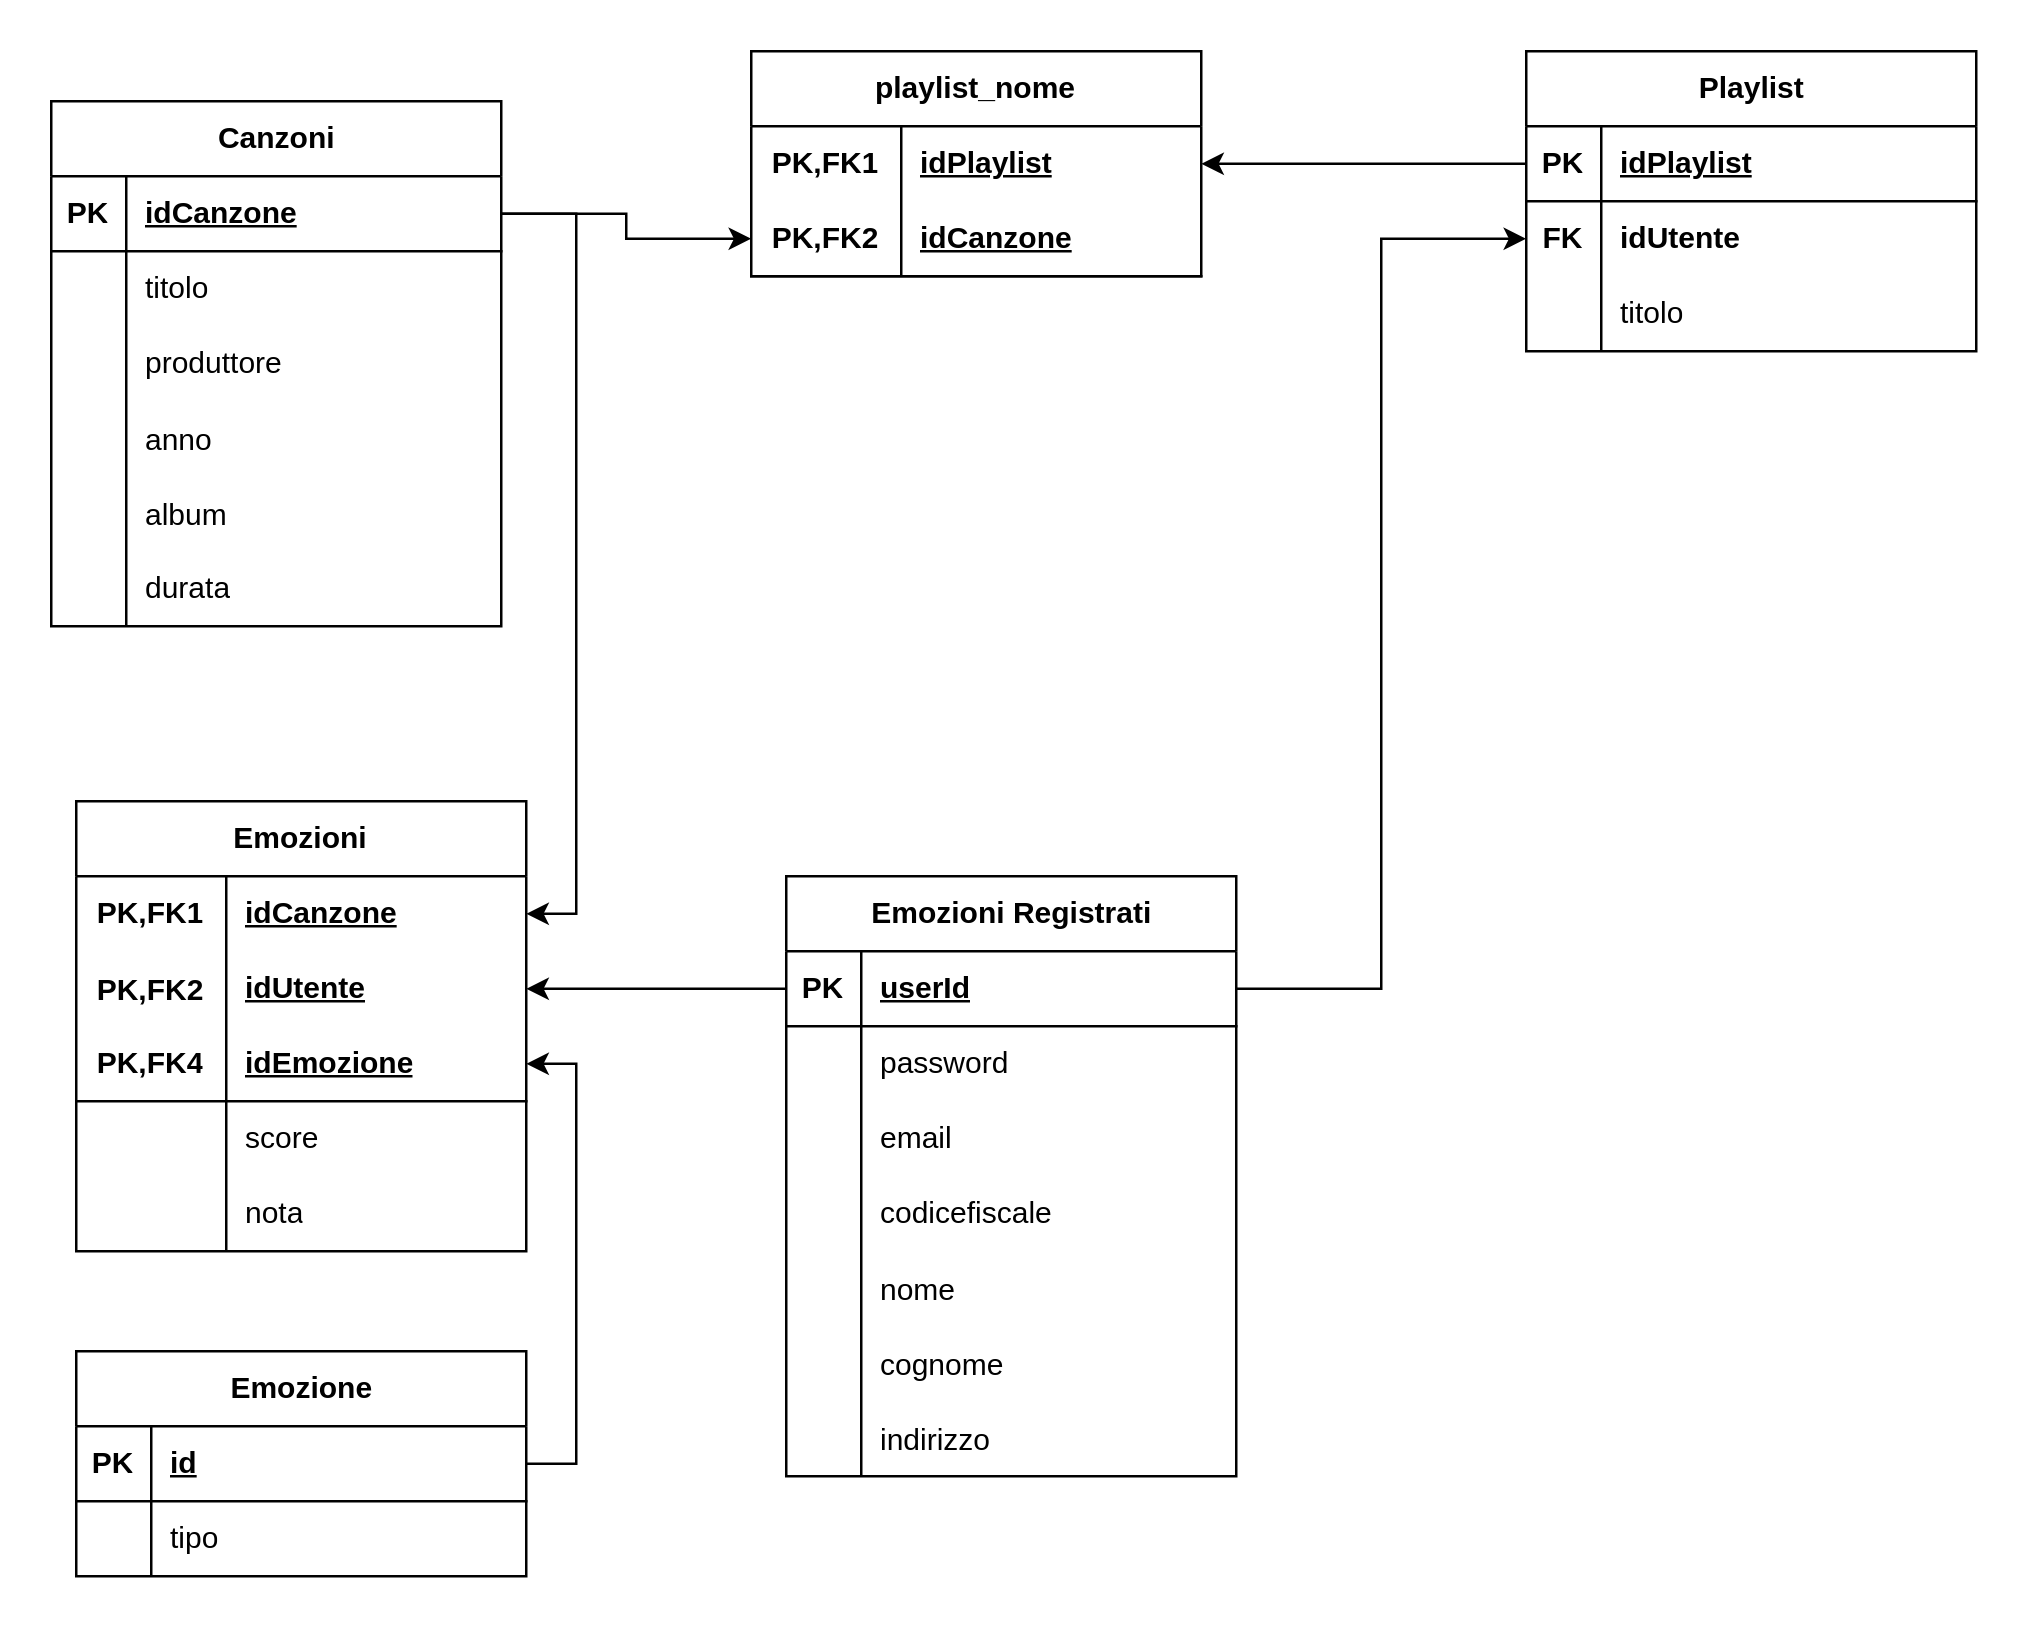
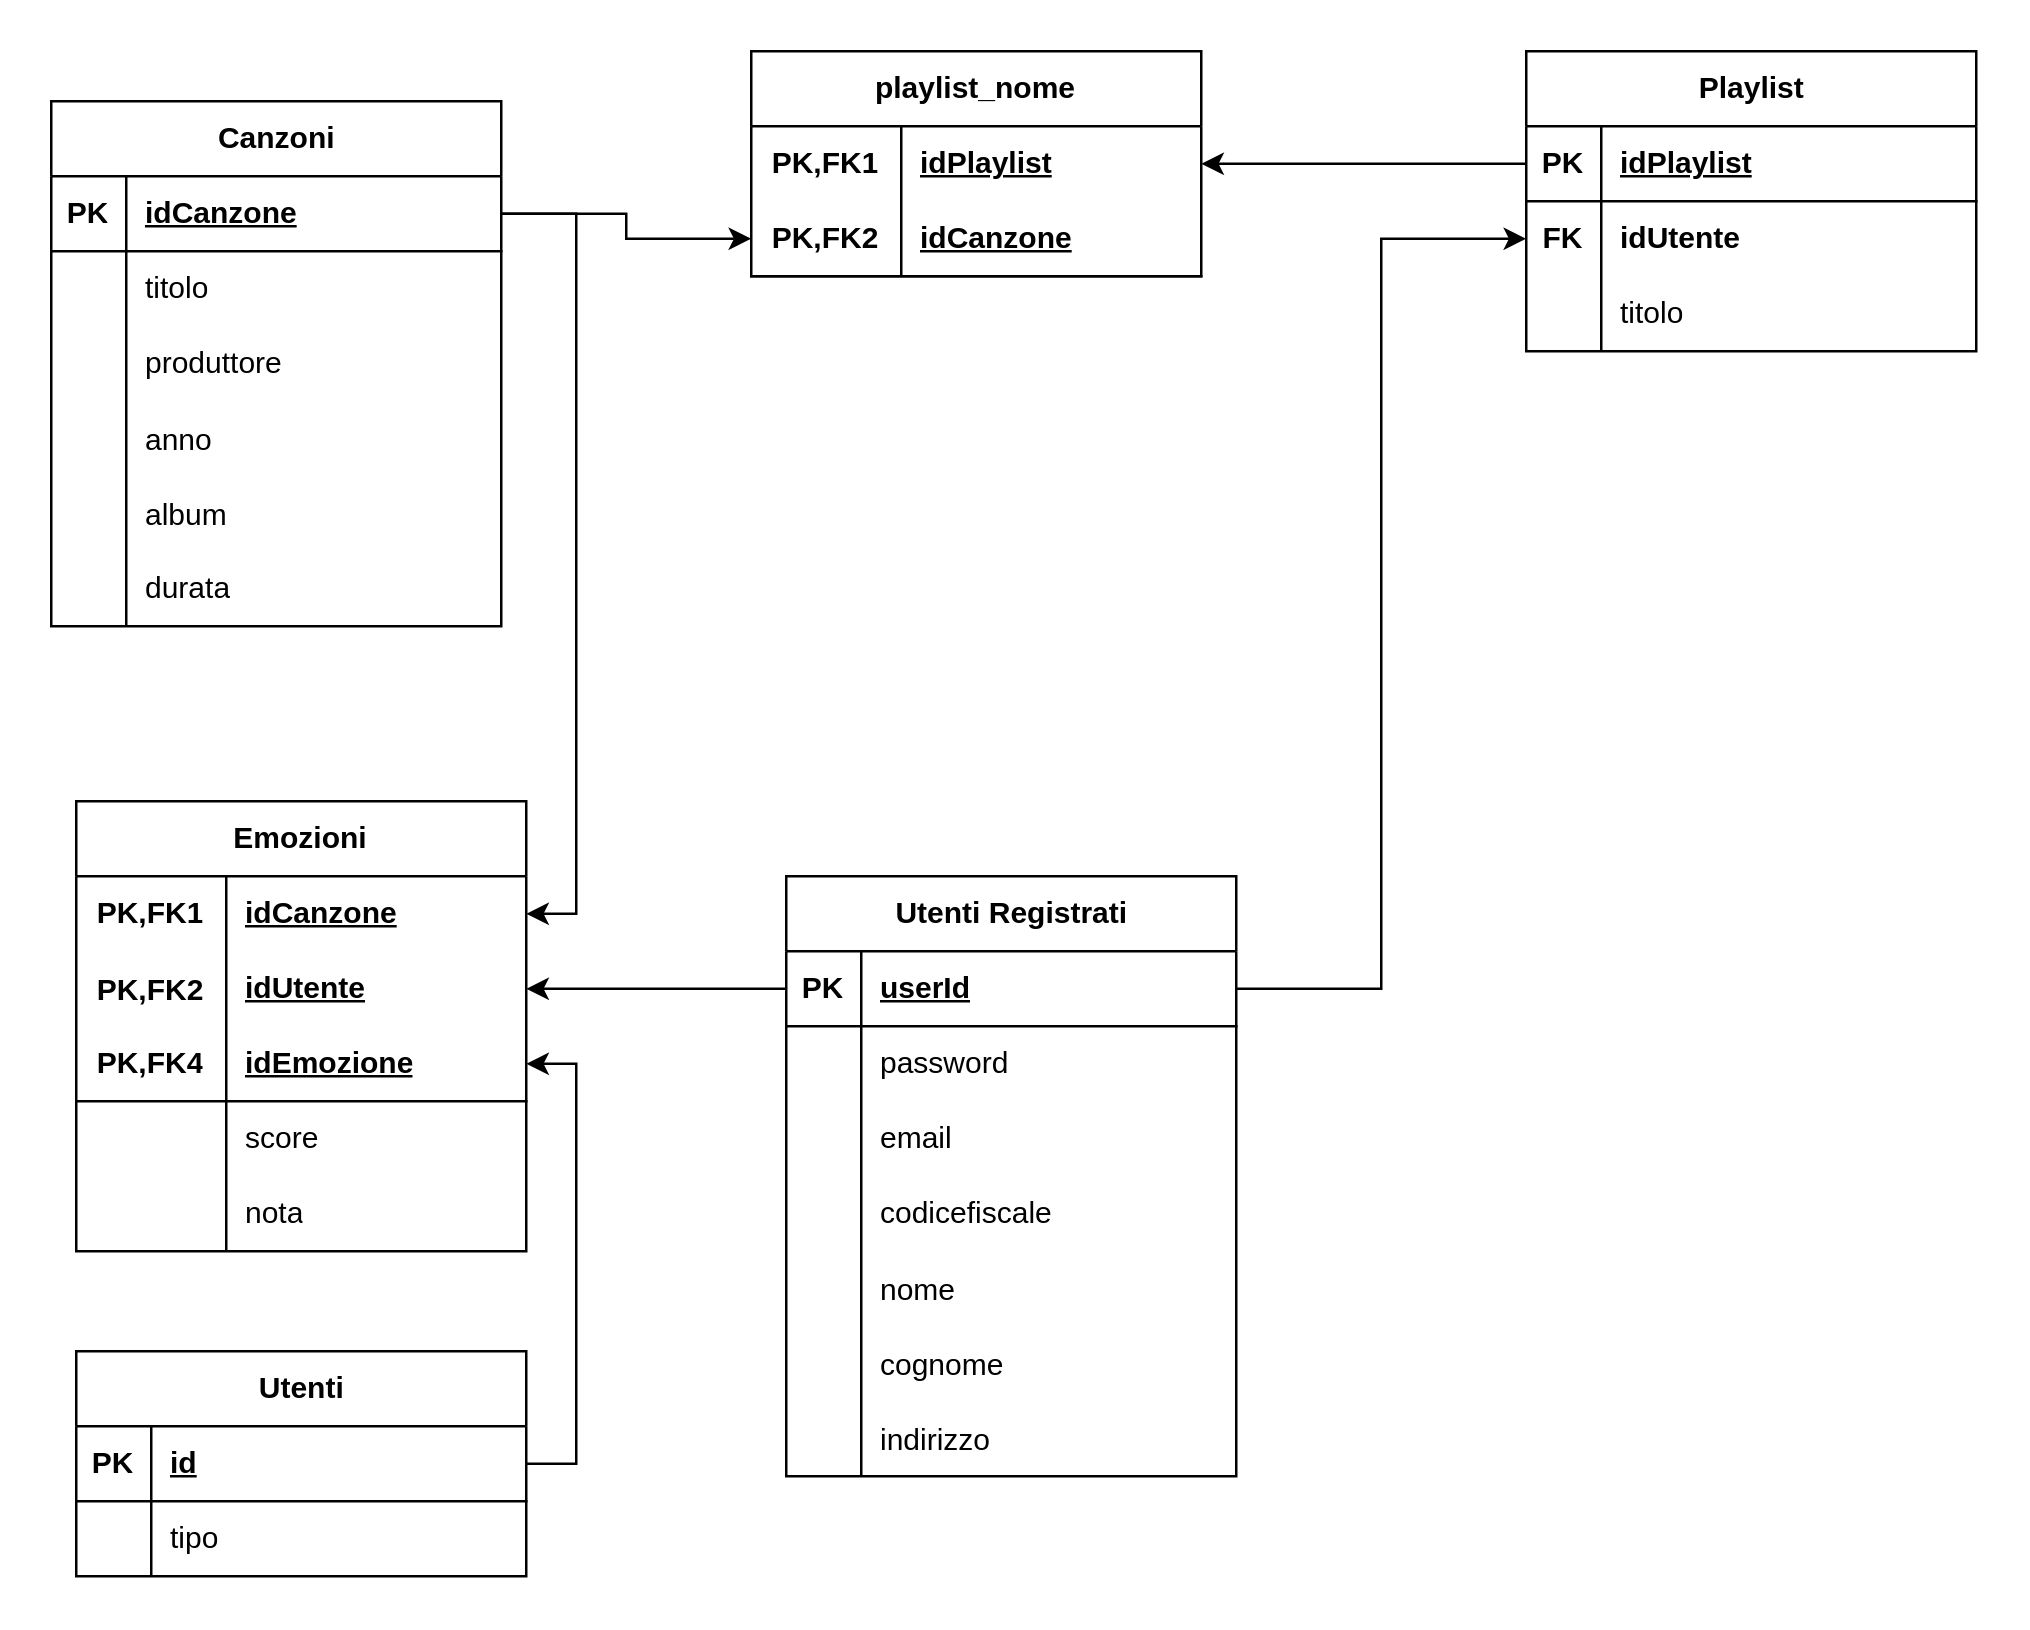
node "Emozioni Registrati": label "Emozioni Registrati" -> "Utenti Registrati"
node "Emozione": label "Emozione" -> "Utenti"
